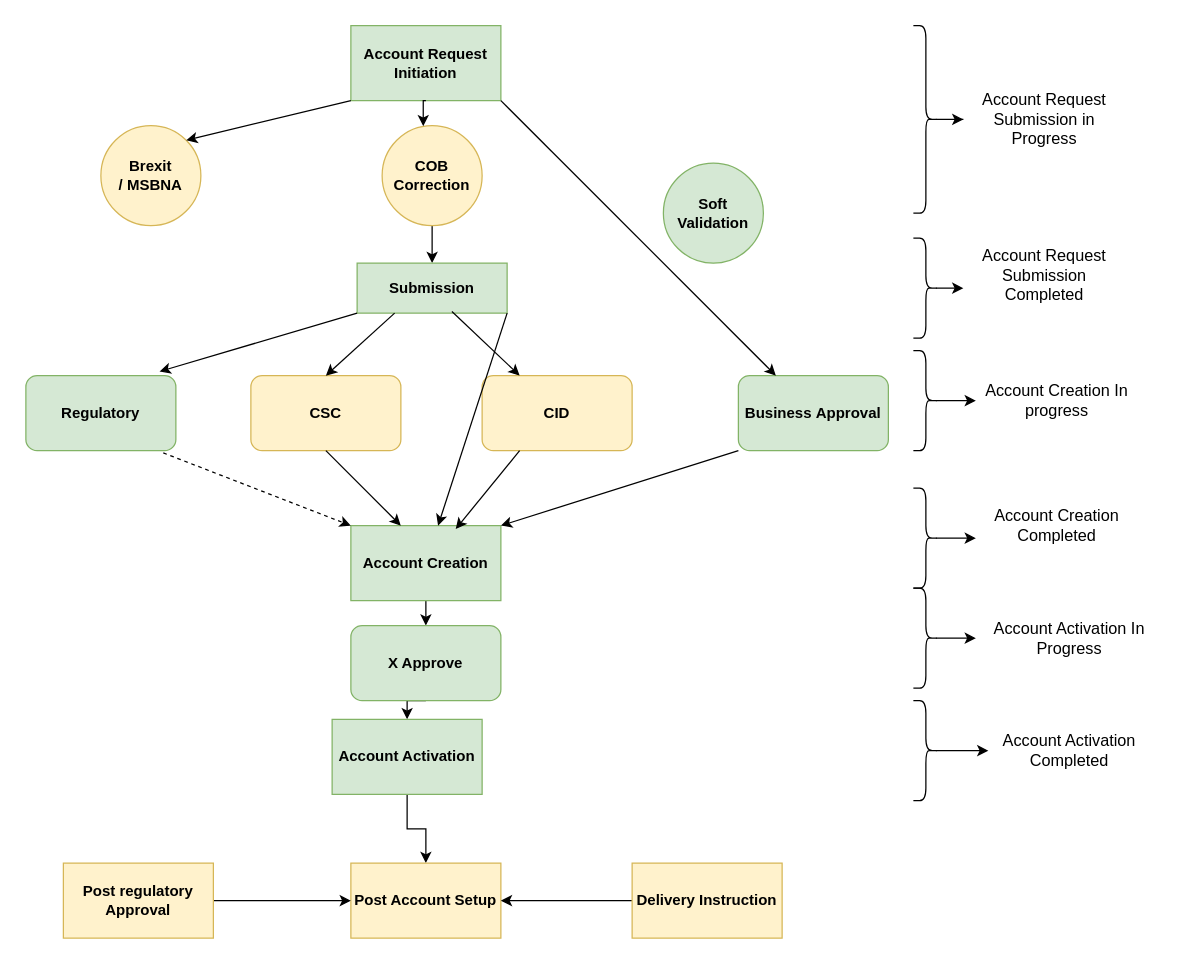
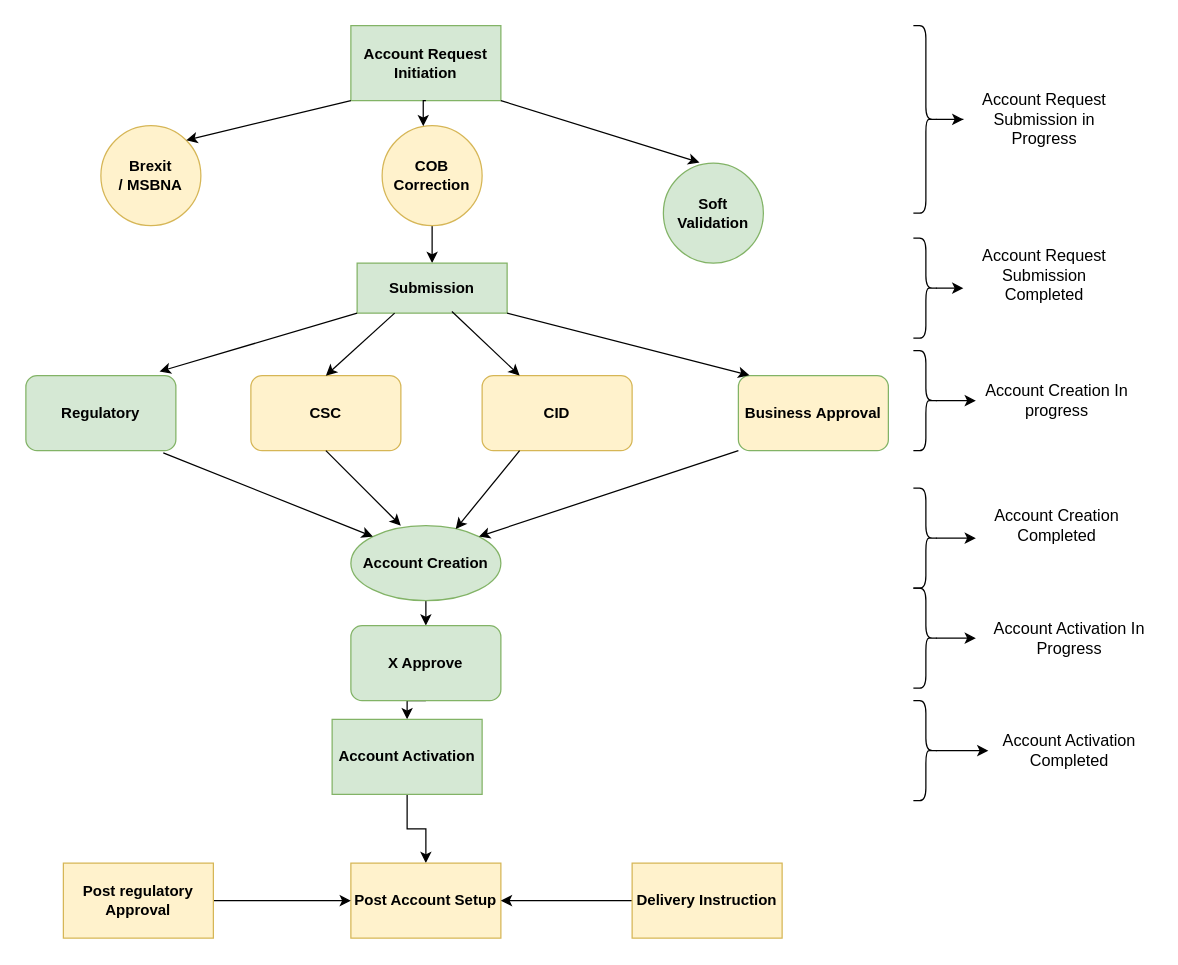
edge "Account Request Initiation" -> "Business Approval": now "Account Request Initiation" -> "Soft Validation"
node "Business Approval": fillcolor #d5e8d4 -> #fff2cc
edge "Submission" -> "Account Creation": now "Submission" -> "Business Approval"
edge "Regulatory" -> "Account Creation": style dashed -> solid
node "Account Creation": shape rectangle -> ellipse
